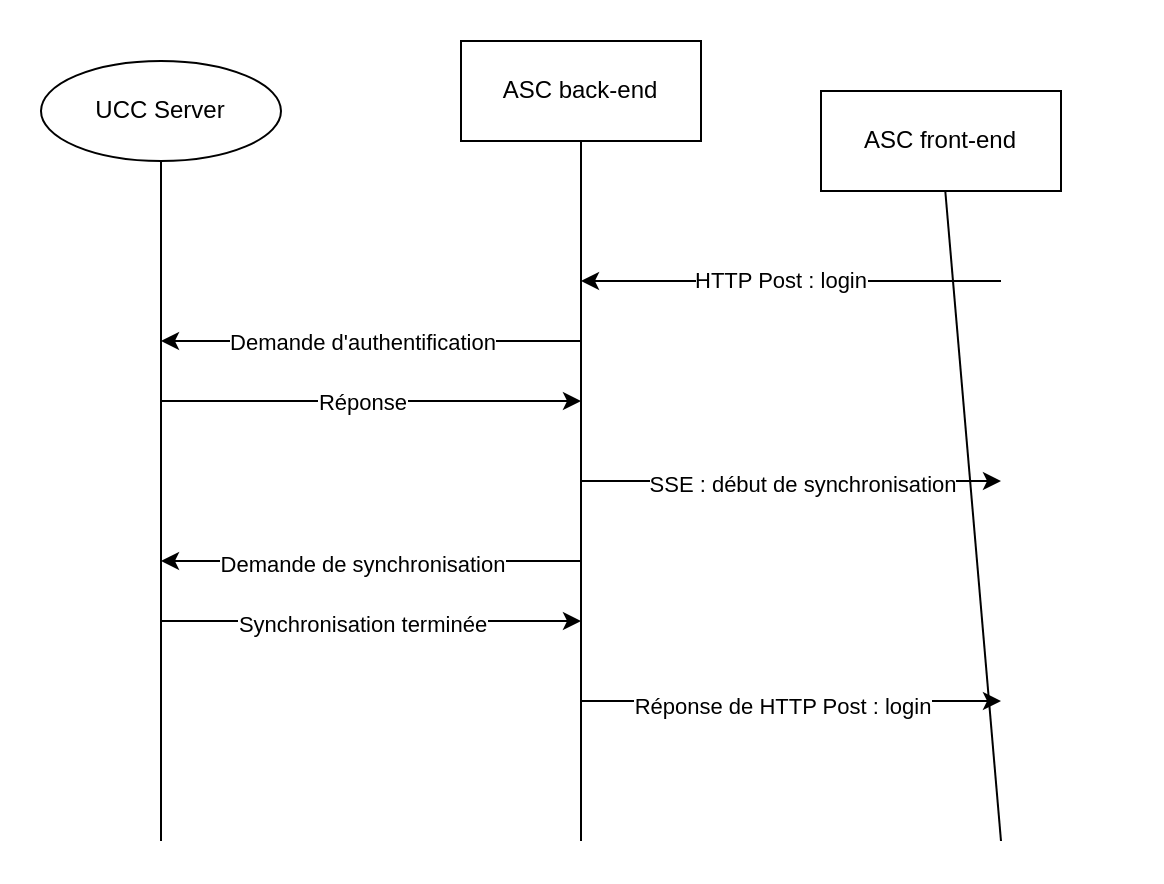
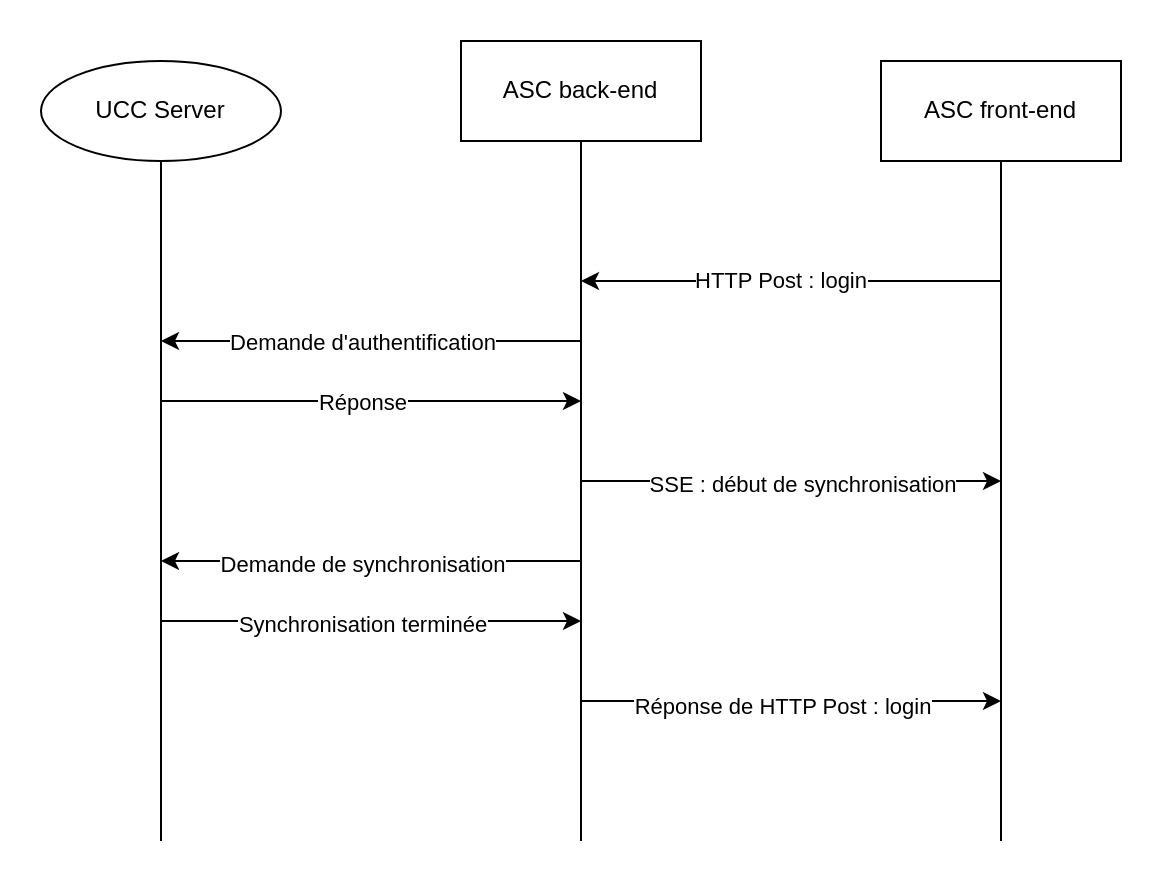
node "ASC front-end": moved (941, 141) -> (1001, 111)
